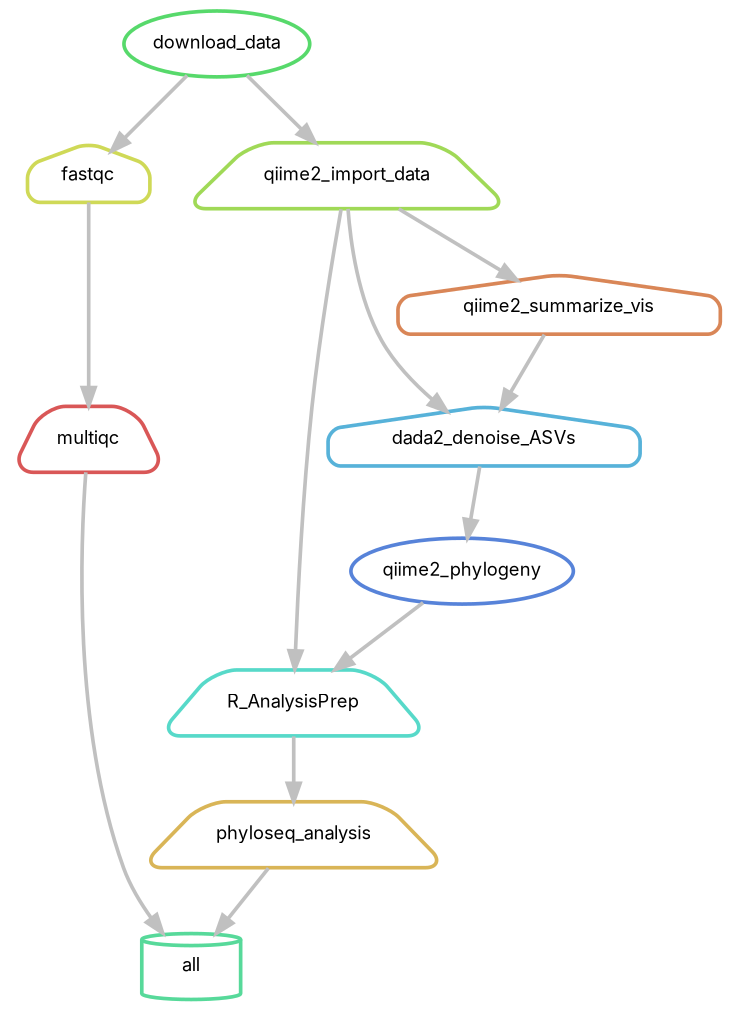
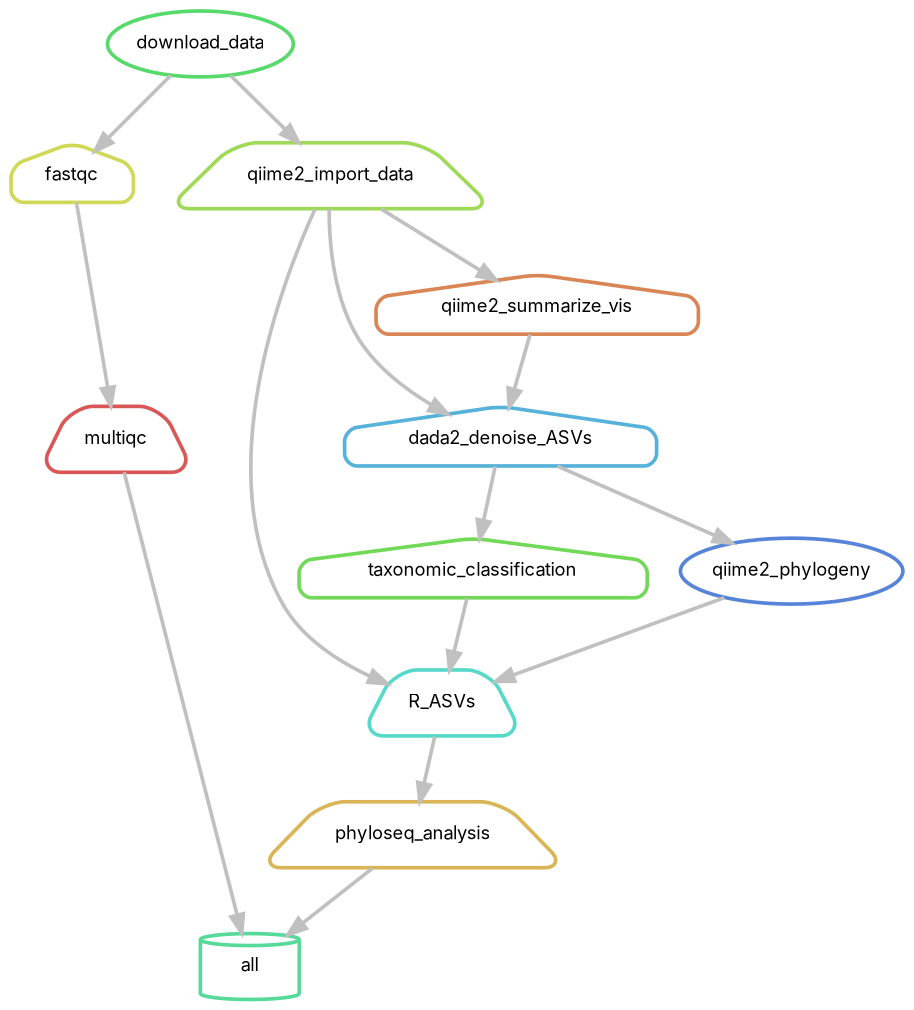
node "taxonomic_classification": added
node "R_AnalysisPrep": label "R_AnalysisPrep" -> "R_ASVs"
